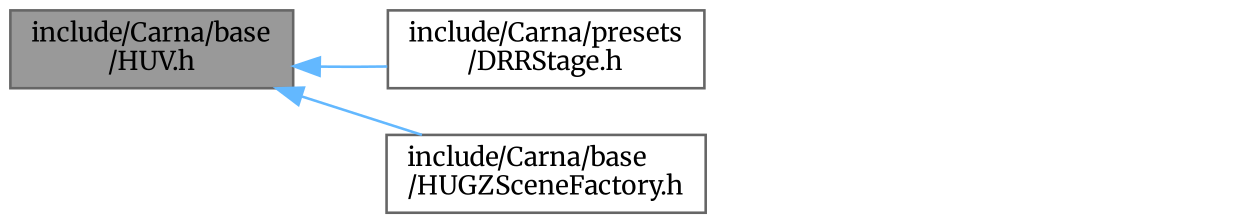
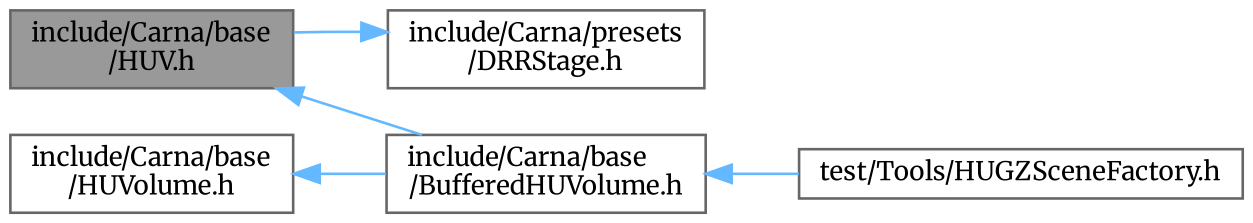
edge "include/Carna/presets /DRRStage.h" -> "include/Carna/base /HUV.h": reversed
node "include/Carna/base /HUVolume.h": added
node "include/Carna/base /HUGZSceneFactory.h": label "include/Carna/base /HUGZSceneFactory.h" -> "include/Carna/base /BufferedHUVolume.h"
node "test/Tools/HUGZSceneFactory.h": added
